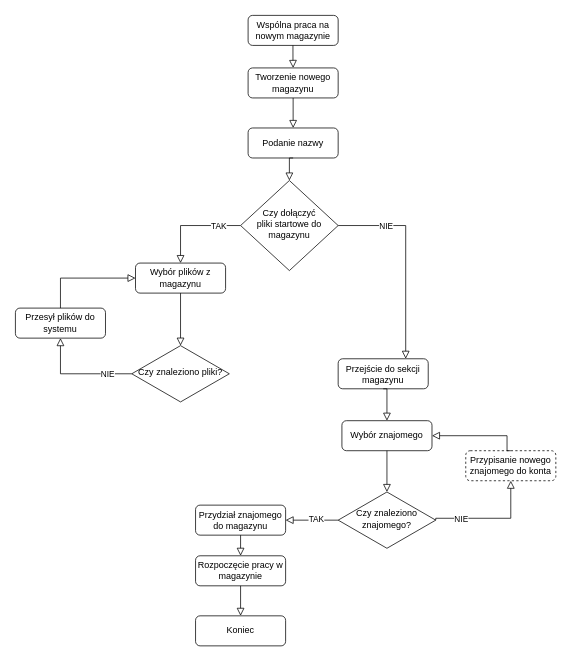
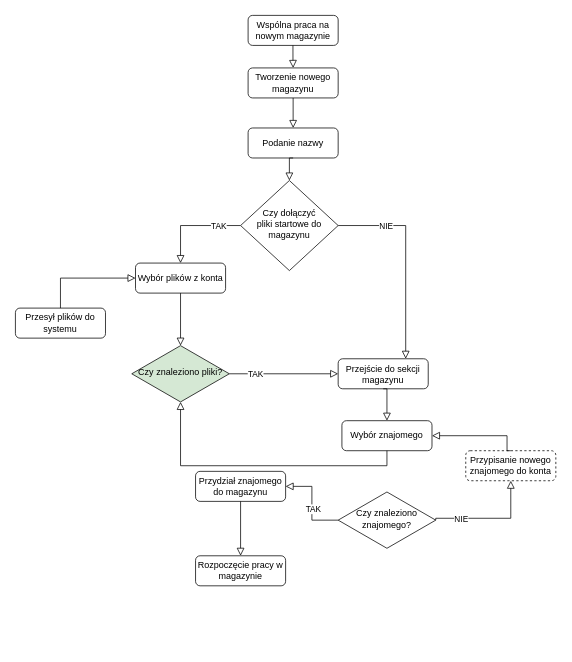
node "Wybór plików z magazynu": label "Wybór plików z magazynu" -> "Wybór plików z konta"
edge "Czy znaleziono pliki?" -> "Przesył plików do systemu": removed, label "NIE"
node "Czy znaleziono pliki?": fillcolor #ffffff -> #d5e8d4
edge "Czy znaleziono pliki?" -> "Przejście do sekcji magazynu": added, label "TAK"
edge "Wybór znajomego" -> "Czy znaleziono znajomego?": now "Wybór znajomego" -> "Czy znaleziono pliki?"
node "Przydział znajomego do magazynu": moved (240, 520) -> (240, 486)
edge "Rozpoczęcie pracy w magazynie" -> "Koniec": removed
node "Koniec": removed
